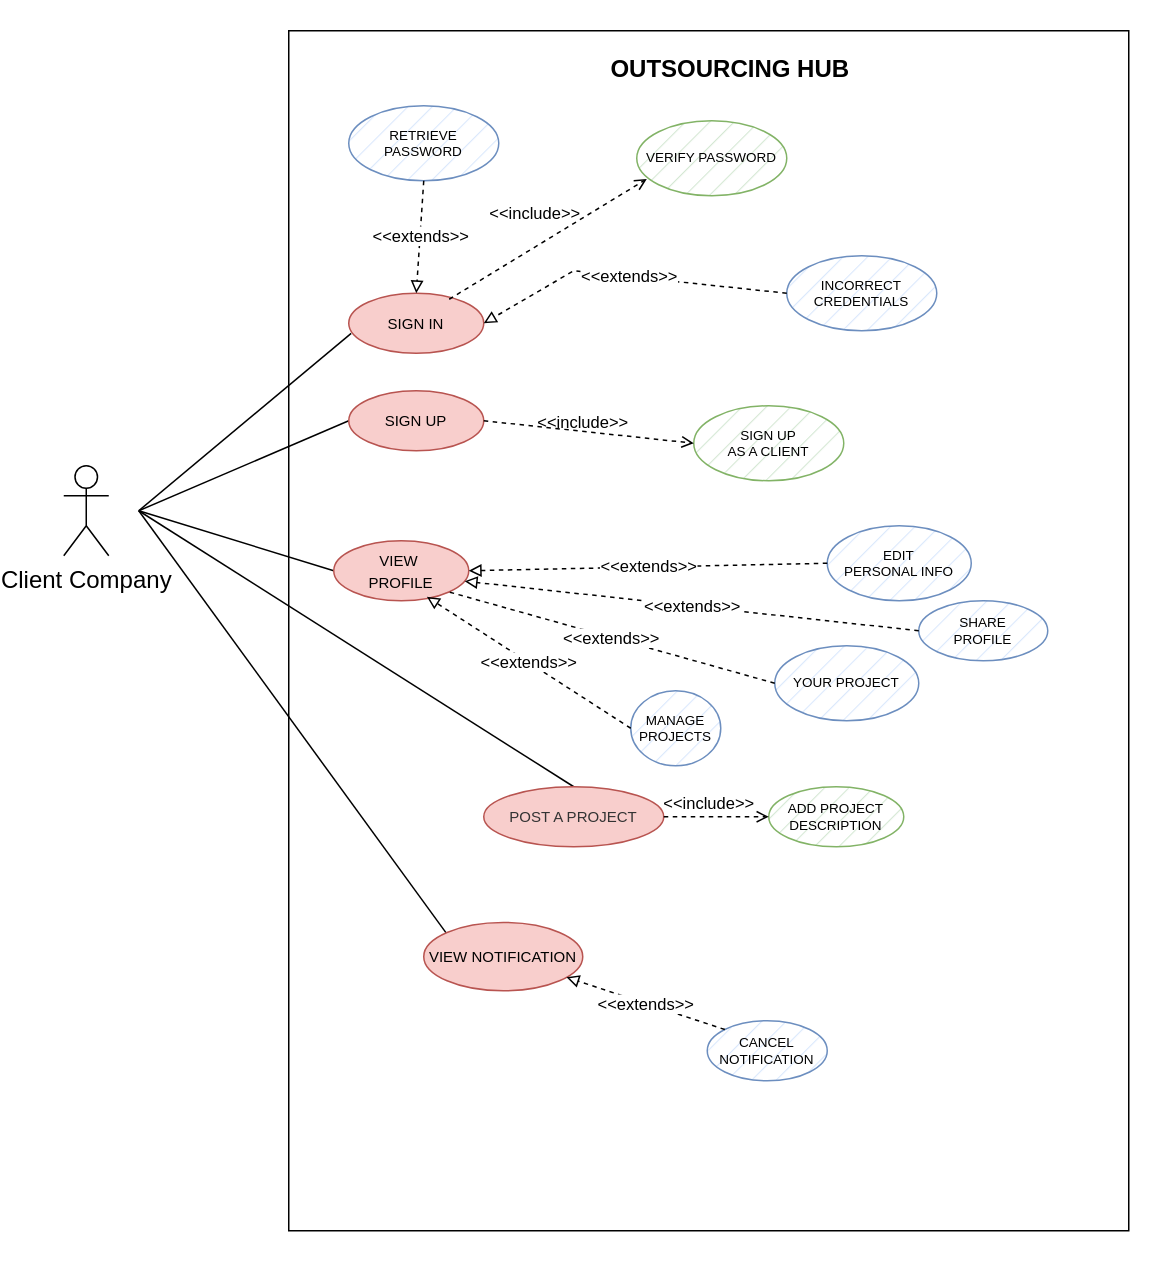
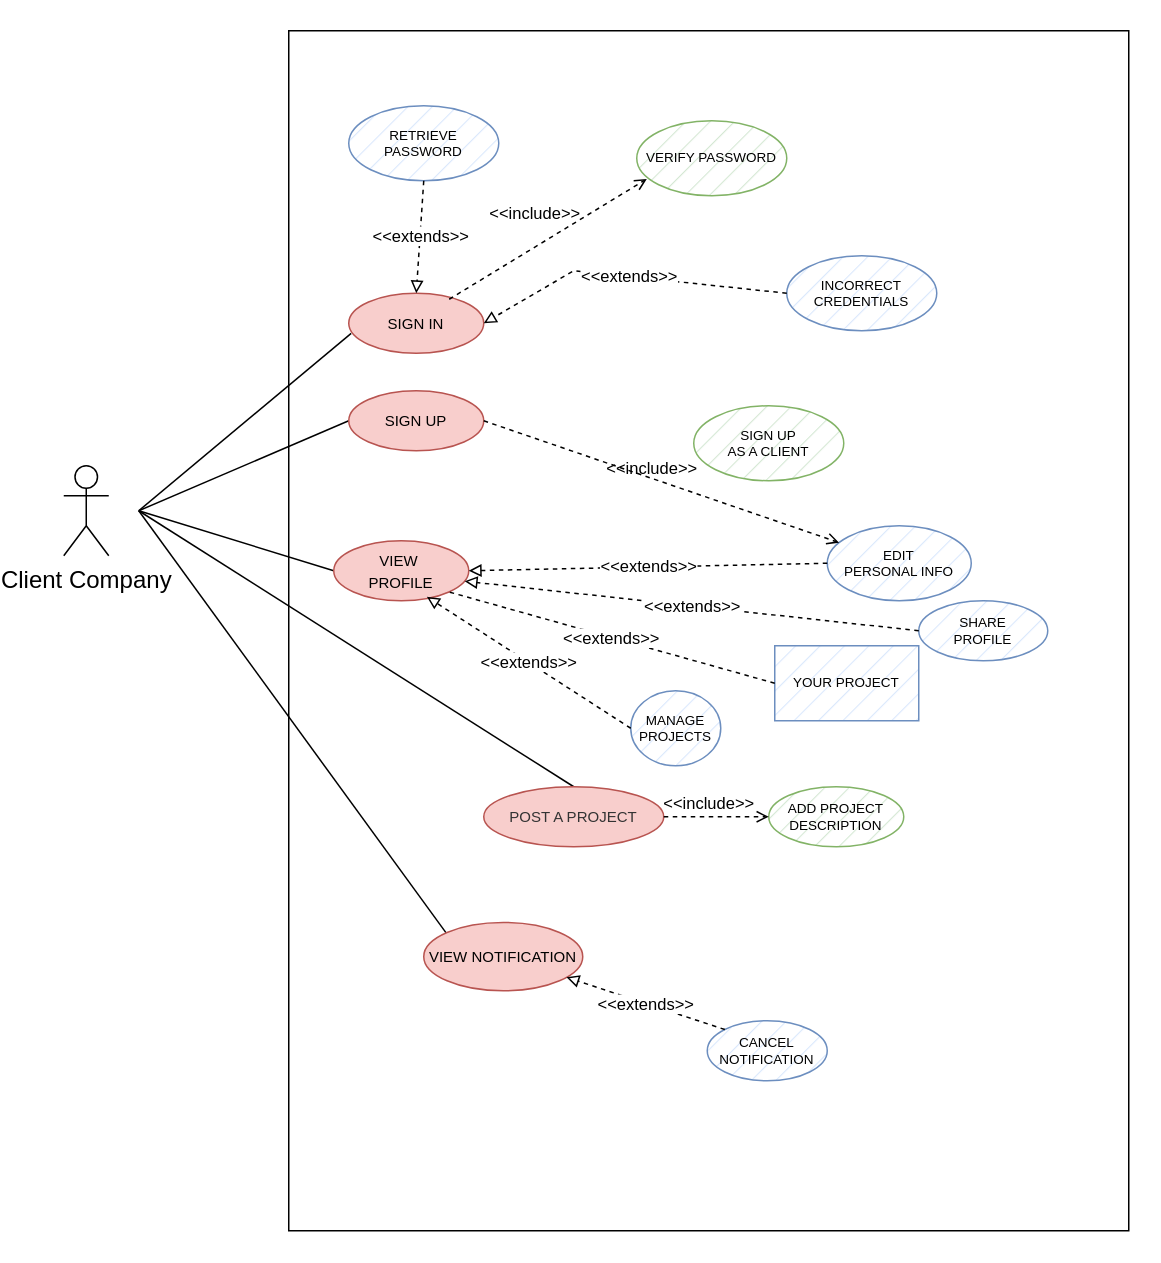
node "OUTSOURCING HUB": removed
edge "SIGN UP" -> "SIGN UP AS A CLIENT": now "SIGN UP" -> "EDITPERSONAL INFO"
node "YOUR PROJECT": shape ellipse -> rectangle
